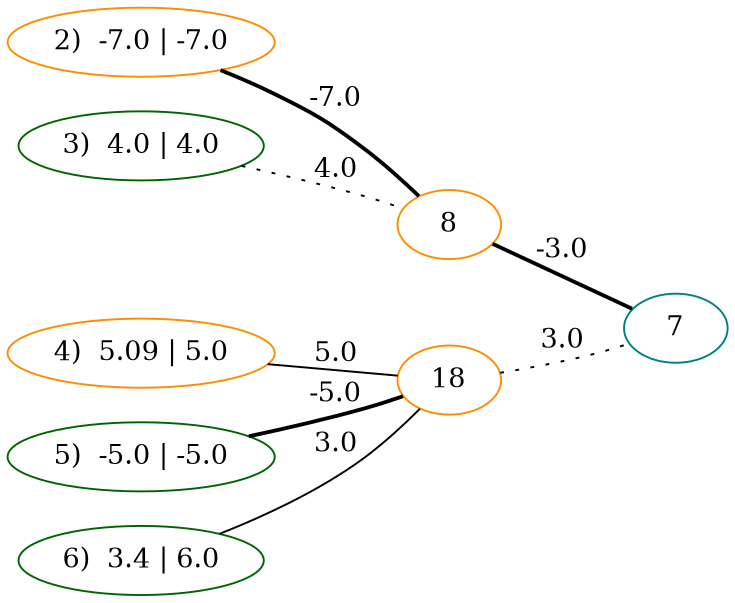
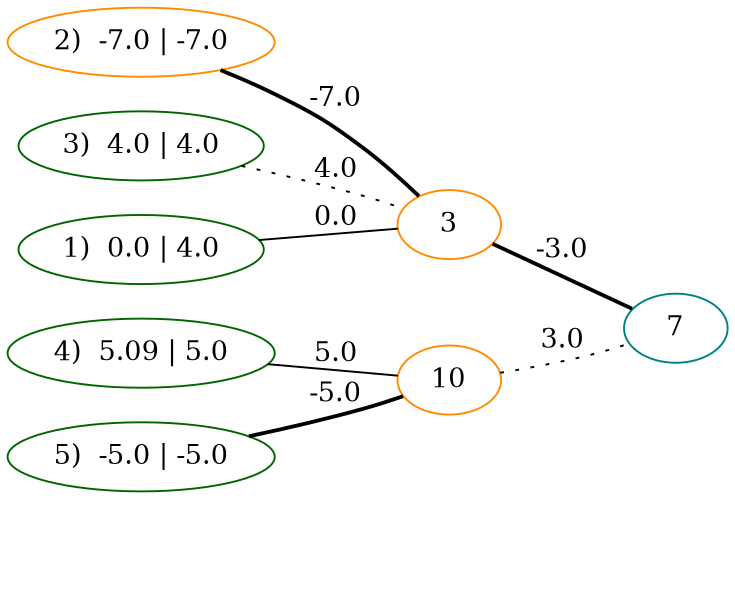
node "8": label "8" -> "3"
node "1)  0.0 | 4.0": added
node "4)  5.09 | 5.0": color darkorange -> darkgreen
node "18": label "18" -> "10"
node "6)  3.4 | 6.0": removed
